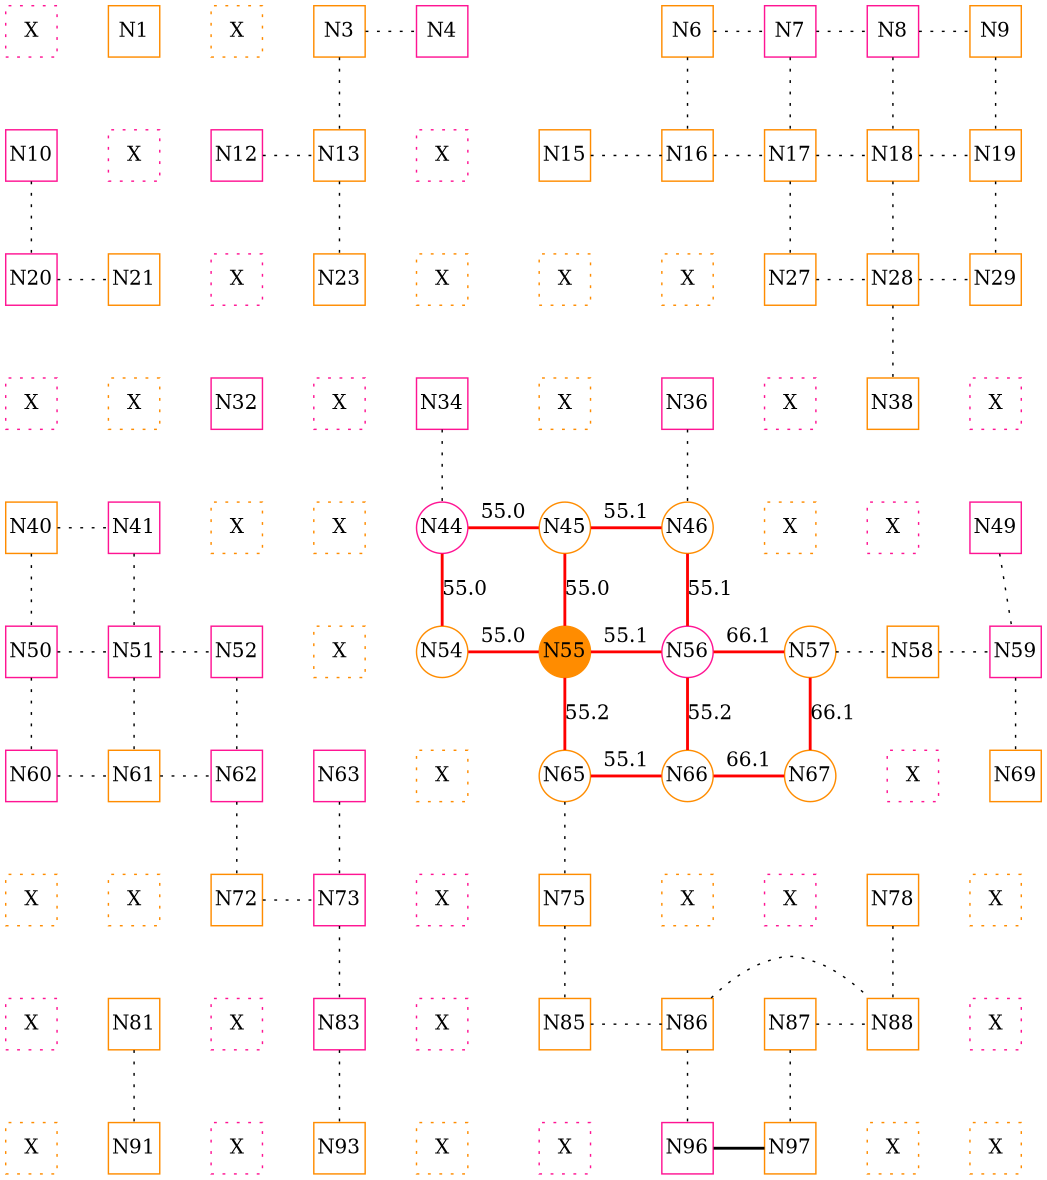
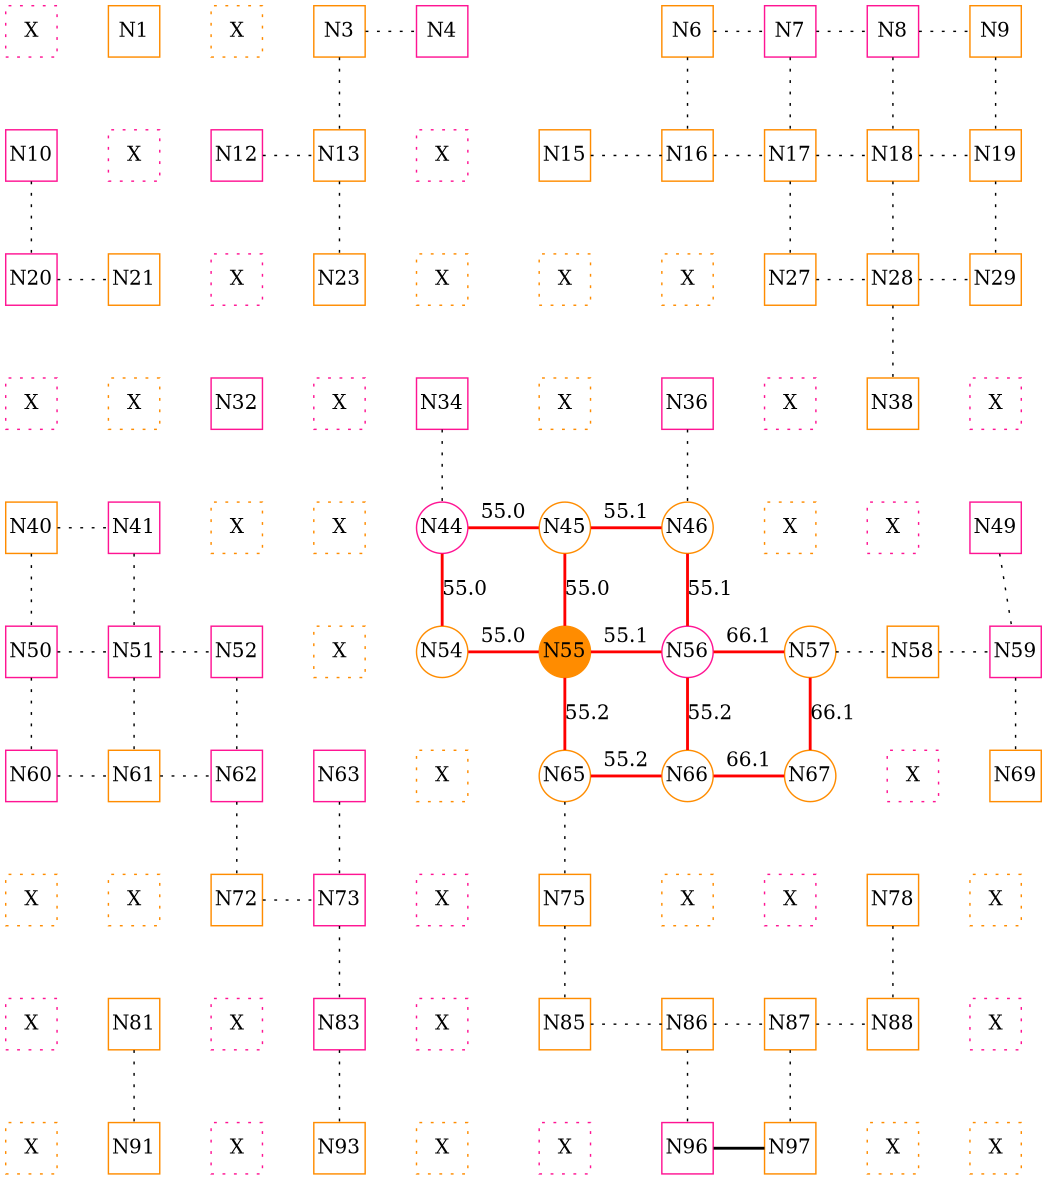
edge "N65" -- "N66": label "55.1" -> "55.2"
edge "N86" -- "N88": now "N86" -- "N87"
